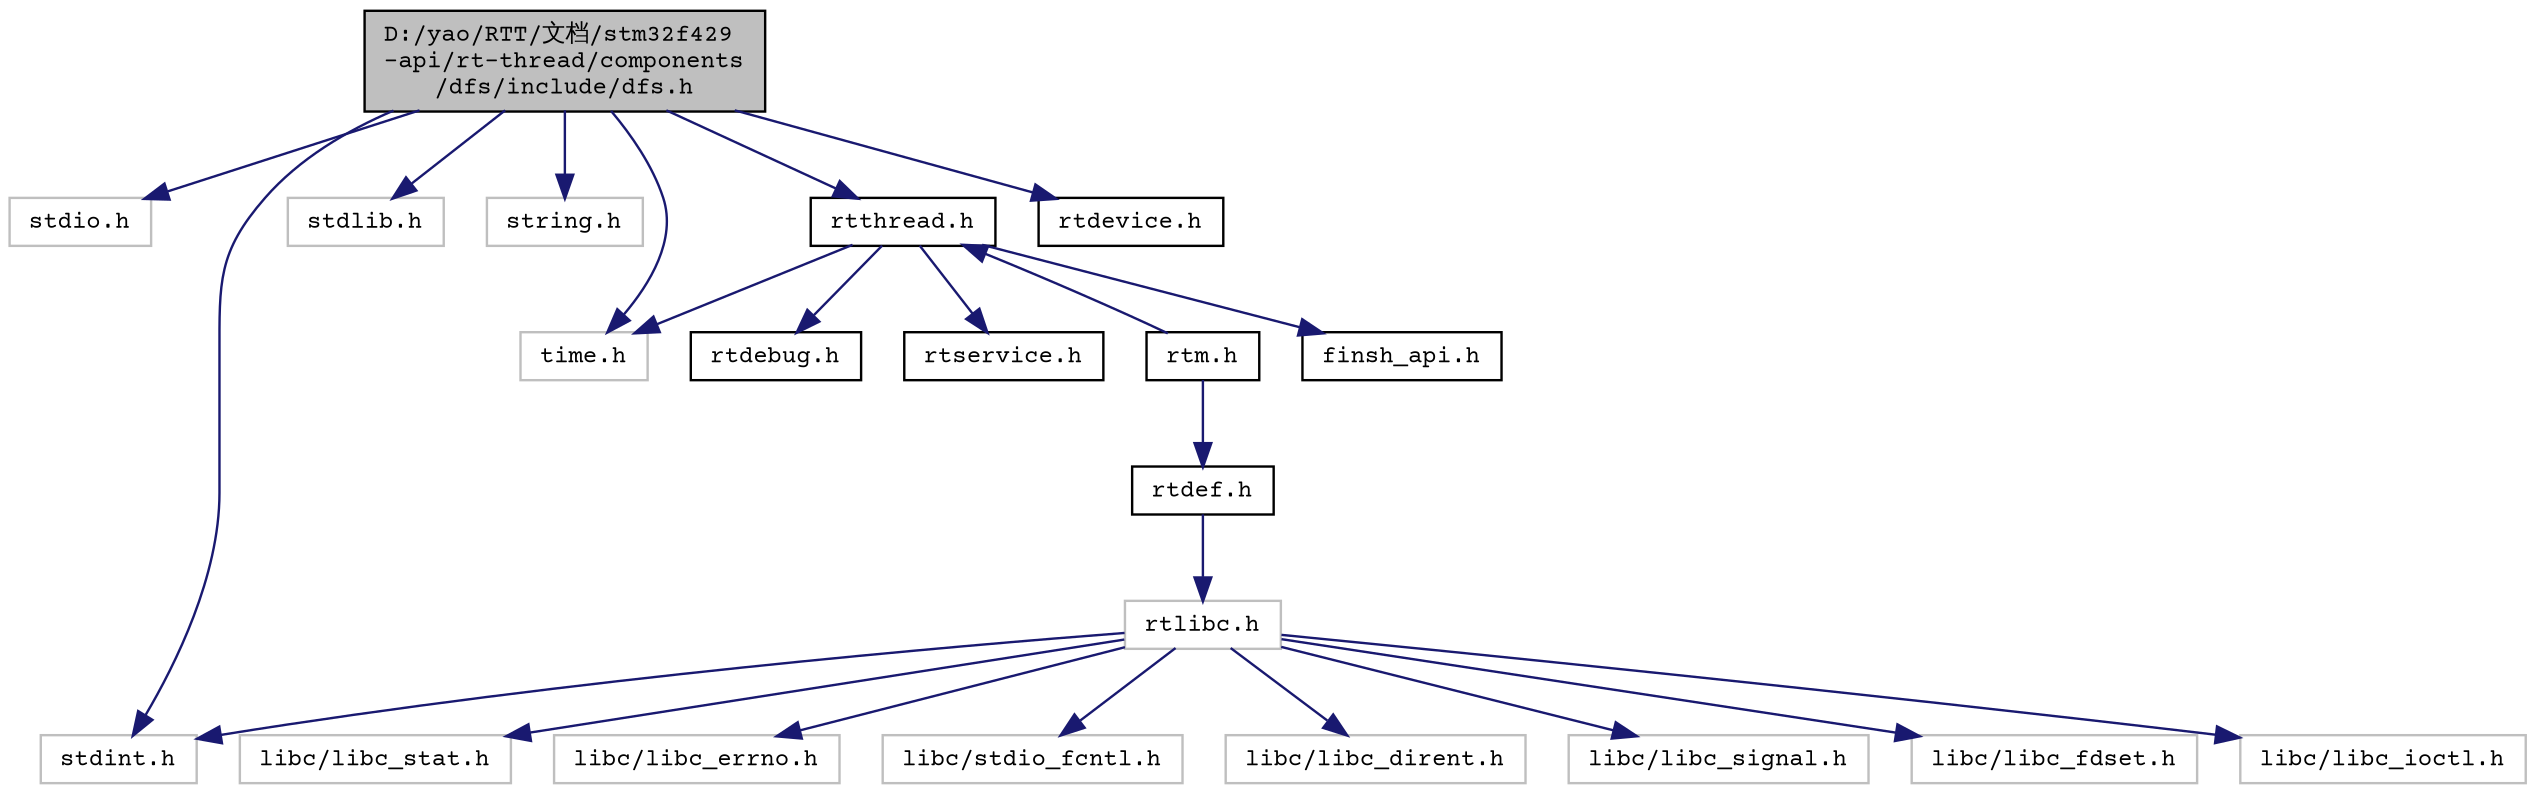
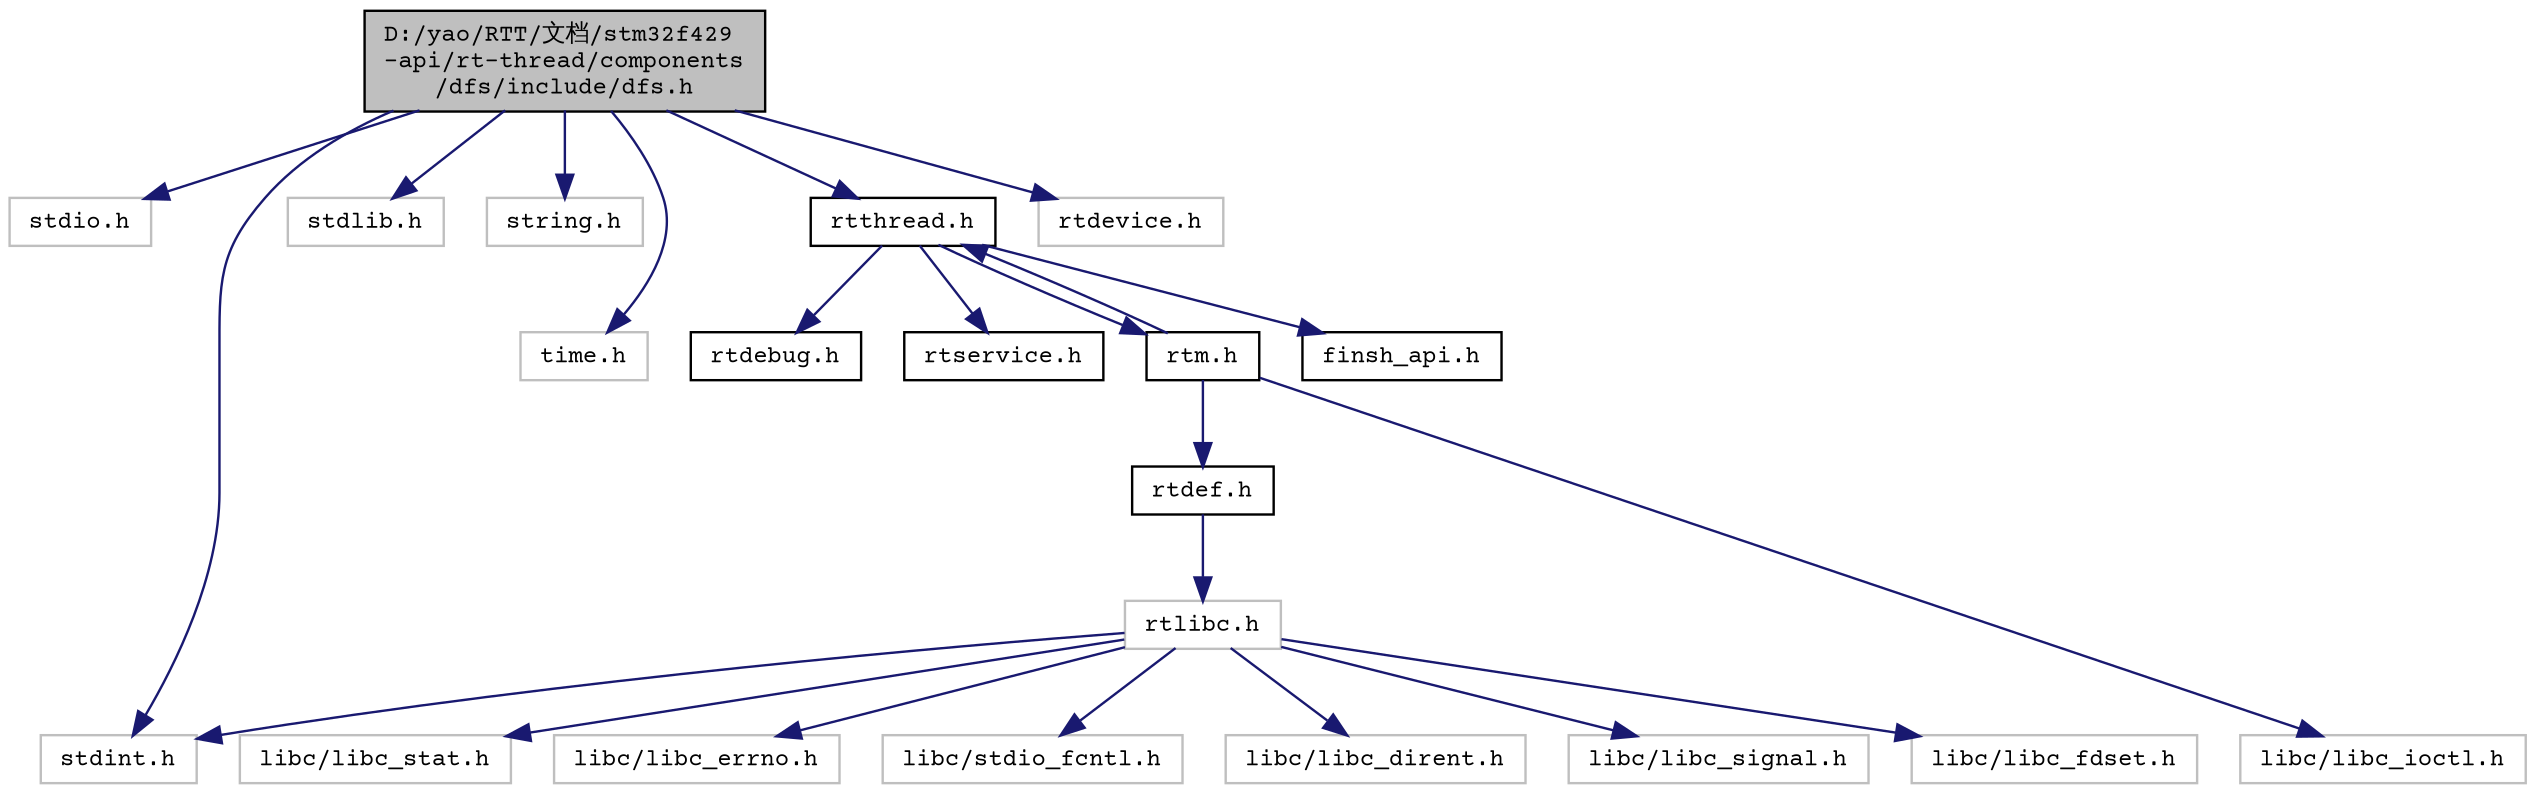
node "rtdevice.h": color black -> grey75
edge "rtthread.h" -> "time.h": now "rtthread.h" -> "rtm.h"
edge "rtlibc.h" -> "libc/libc_ioctl.h": now "rtm.h" -> "libc/libc_ioctl.h"
